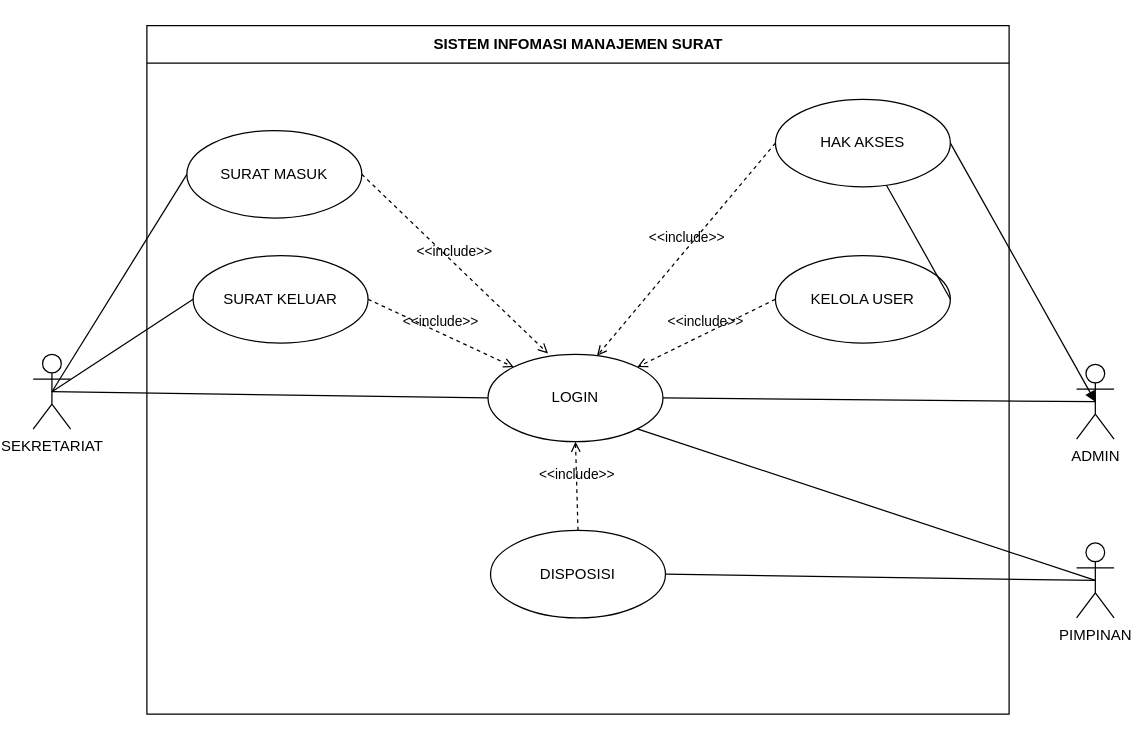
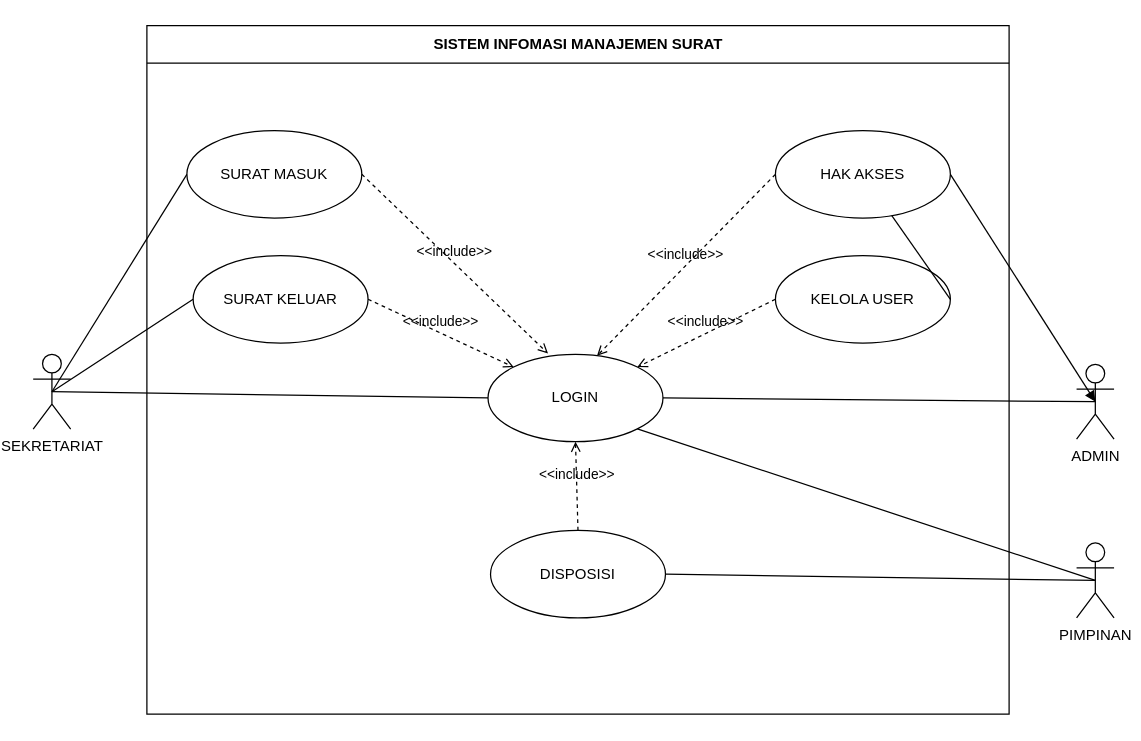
node "HAK AKSES": moved (863, 143) -> (863, 174)
